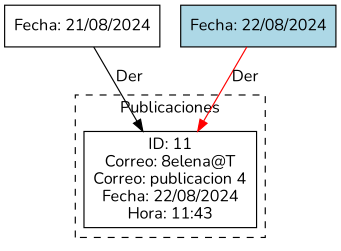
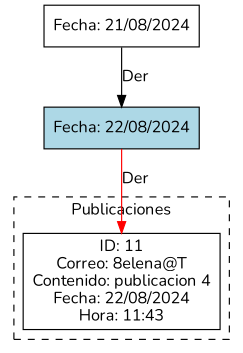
edge "Fecha: 21/08/2024" -> "ID: 11": now "Fecha: 21/08/2024" -> "Fecha: 22/08/2024"
node "ID: 11": text "Correo: publicacion 4" -> "Contenido: publicacion 4"
